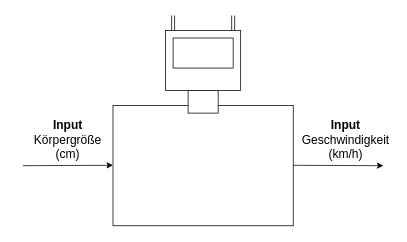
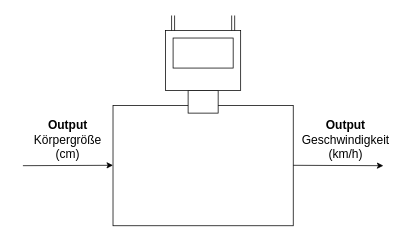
node "Input Körpergröße (cm)": label "Input Körpergröße (cm)" -> "Output Körpergröße (cm)"
node "Input Geschwindigkeit (km/h)": label "Input Geschwindigkeit (km/h)" -> "Output Geschwindigkeit (km/h)"
